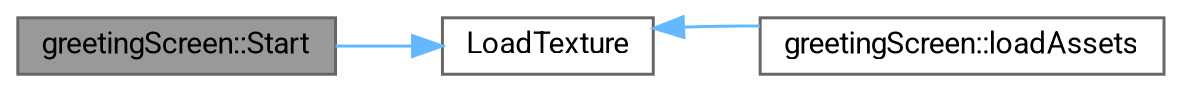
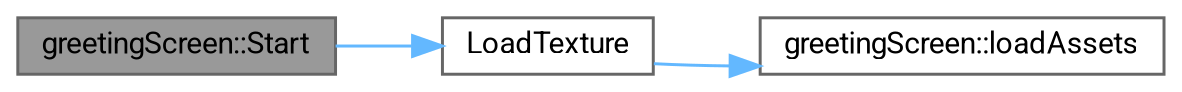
edge "greetingScreen::loadAssets" -> "LoadTexture": reversed
